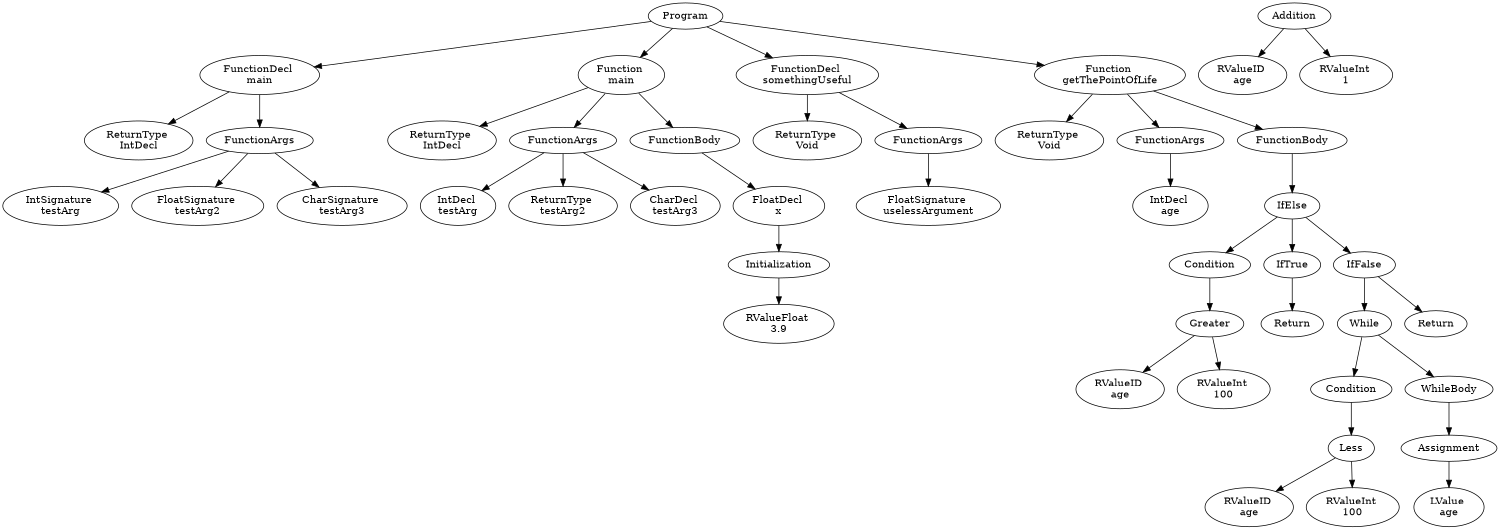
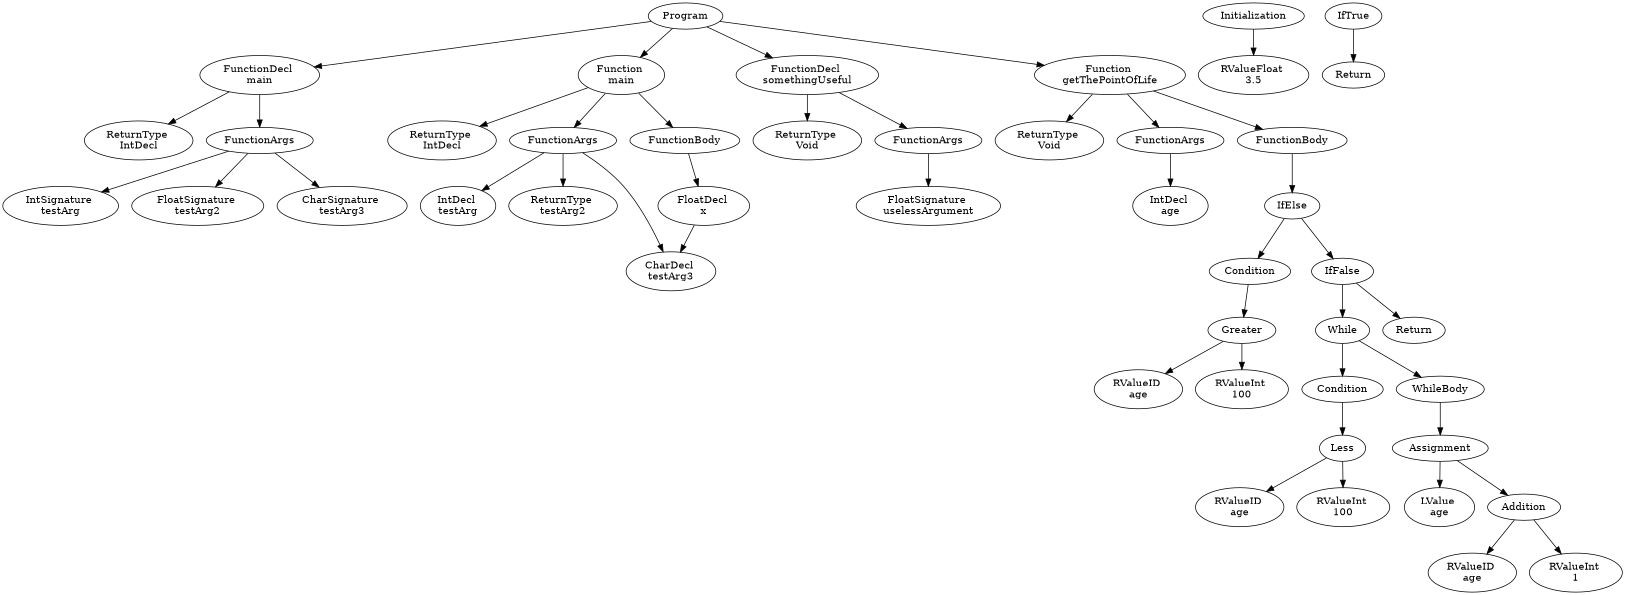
edge "IfElse" -> "IfTrue": removed
edge "FloatDecl x" -> "Initialization": now "FloatDecl x" -> "CharDecl testArg3"
node "RValueFloat 3.9": label "RValueFloat 3.9" -> "RValueFloat 3.5"
edge "Assignment" -> "Addition": added
